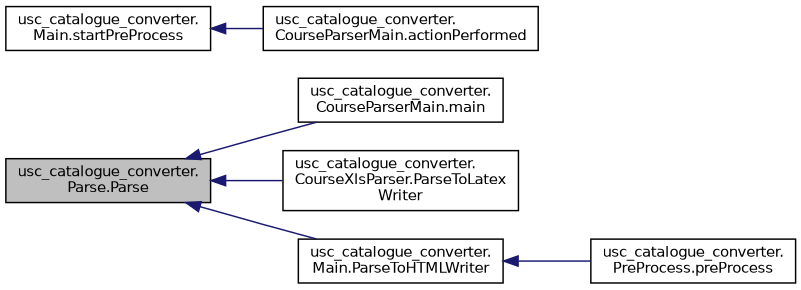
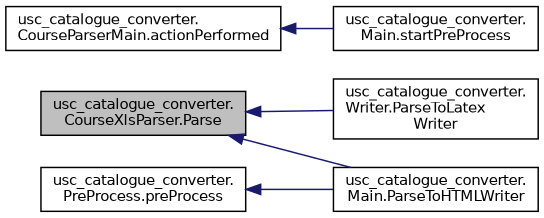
edge "usc_catalogue_converter. CourseParserMain.actionPerformed" -> "usc_catalogue_converter. Main.startPreProcess": reversed
node "usc_catalogue_converter. CourseParserMain.main": removed
node "usc_catalogue_converter. Parse.Parse": label "usc_catalogue_converter. Parse.Parse" -> "usc_catalogue_converter. CourseXlsParser.Parse"
node "usc_catalogue_converter. CourseXlsParser.ParseToLatex Writer": label "usc_catalogue_converter. CourseXlsParser.ParseToLatex Writer" -> "usc_catalogue_converter. Writer.ParseToLatex Writer"
edge "usc_catalogue_converter. PreProcess.preProcess" -> "usc_catalogue_converter. Main.ParseToHTMLWriter": reversed
